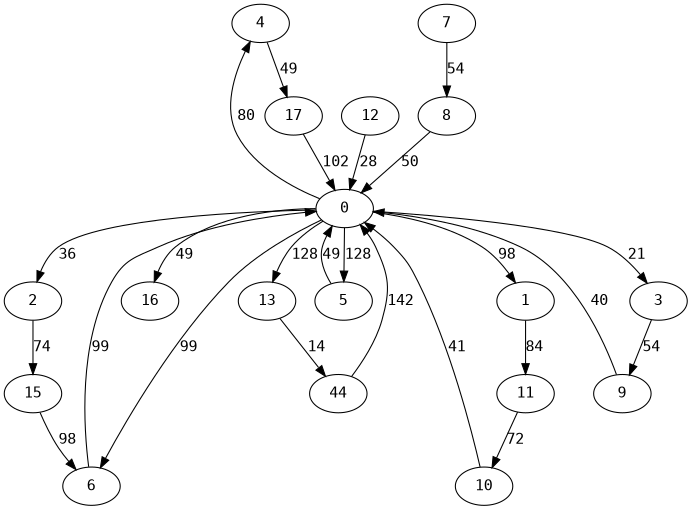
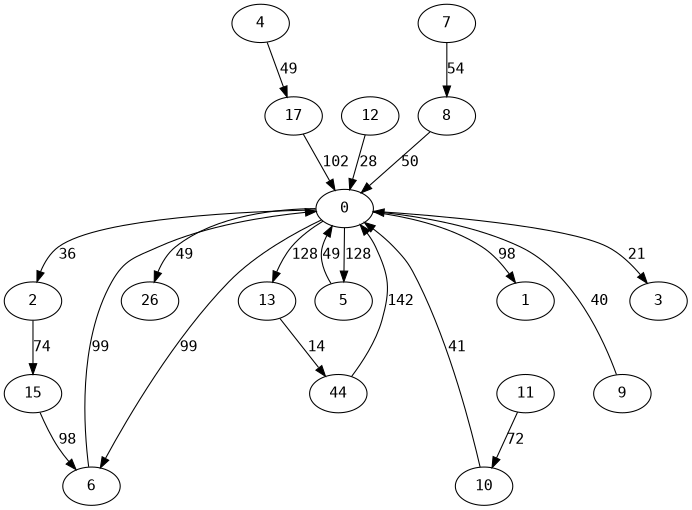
edge "0" -> "4": removed, label "80"
node "16": label "16" -> "26"
edge "1" -> "11": removed, label "84"
edge "3" -> "9": removed, label "54"
